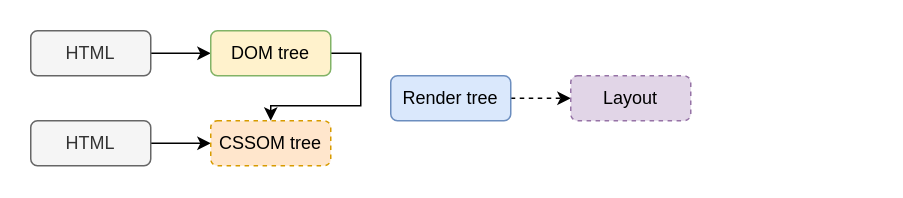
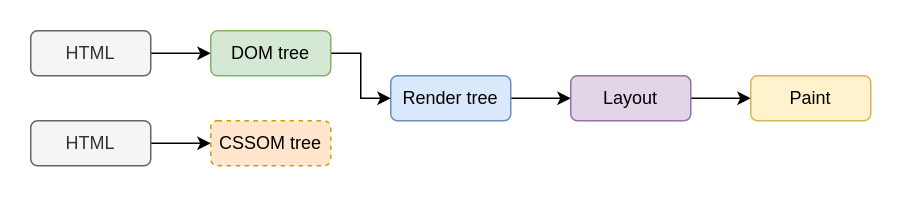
node "DOM tree": fillcolor #fff2cc -> #d5e8d4
edge "Render tree" -> "Layout": style dashed -> solid
node "Layout": style dashed -> solid
edge "Layout" -> "Paint": added
node "Paint": added
edge "DOM tree" -> "CSSOM tree": now "DOM tree" -> "Render tree"
